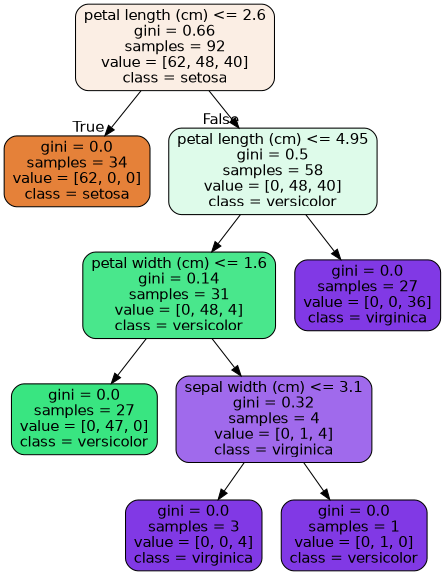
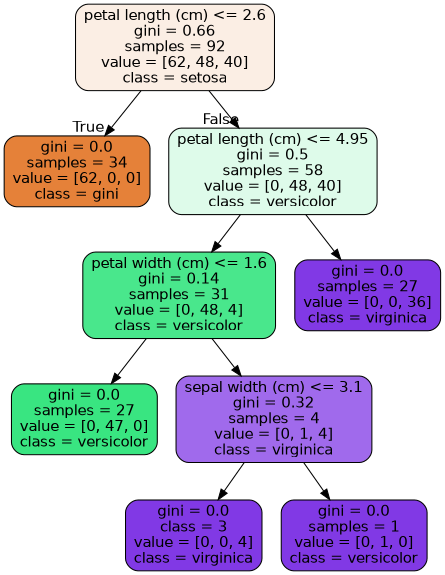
node "gini = 0.0 samples = 34 value = [62, 0, 0] class = setosa": label "gini = 0.0 samples = 34 value = [62, 0, 0] class = setosa" -> "gini = 0.0 samples = 34 value = [62, 0, 0] class = gini"
node "gini = 0.0 samples = 3 value = [0, 0, 4] class = virginica": label "gini = 0.0 samples = 3 value = [0, 0, 4] class = virginica" -> "gini = 0.0 class = 3 value = [0, 0, 4] class = virginica"
